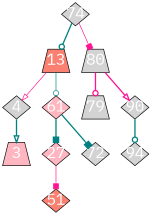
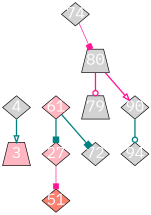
node "13": removed
